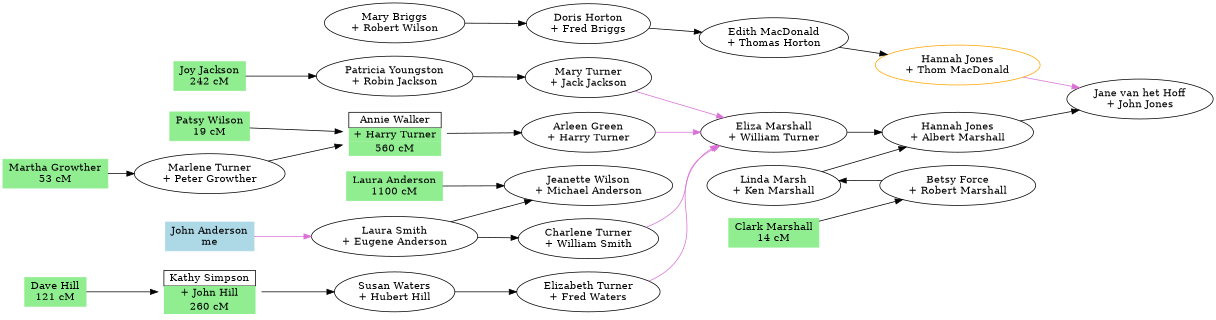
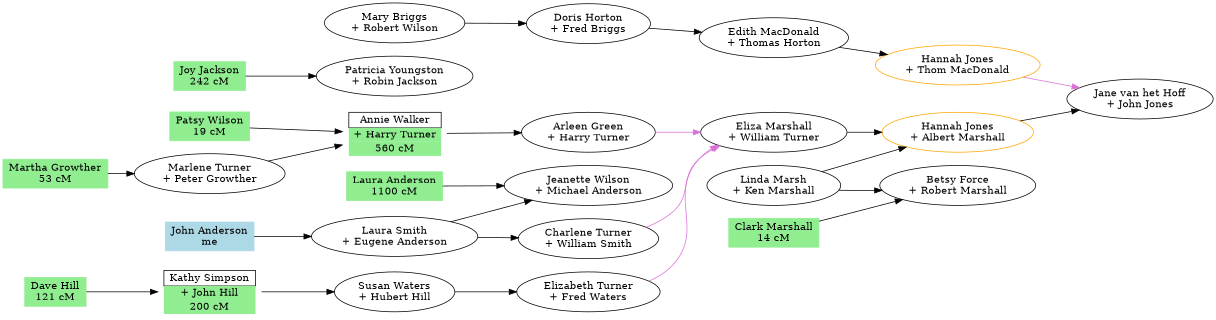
node "Mary Turner + Jack Jackson": removed
node "Hannah Jones + Albert Marshall": color black -> orange
edge "Betsy Force + Robert Marshall" -> "Linda Marsh + Ken Marshall": reversed
edge "John Anderson me" -> "Laura Smith + Eugene Anderson": color orchid -> black
node "Kathy Simpson": text "260 cM" -> "200 cM"
